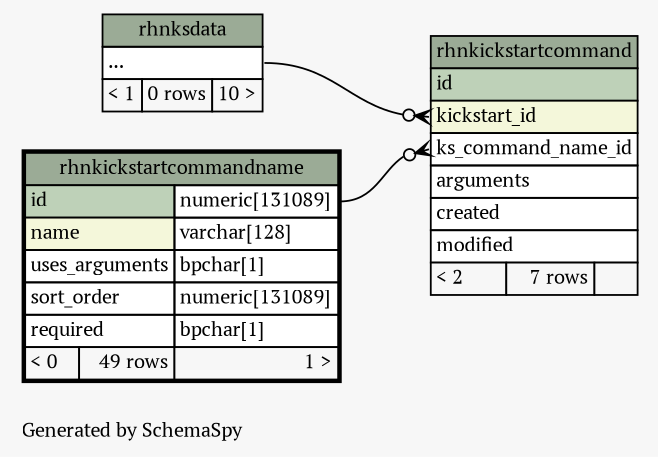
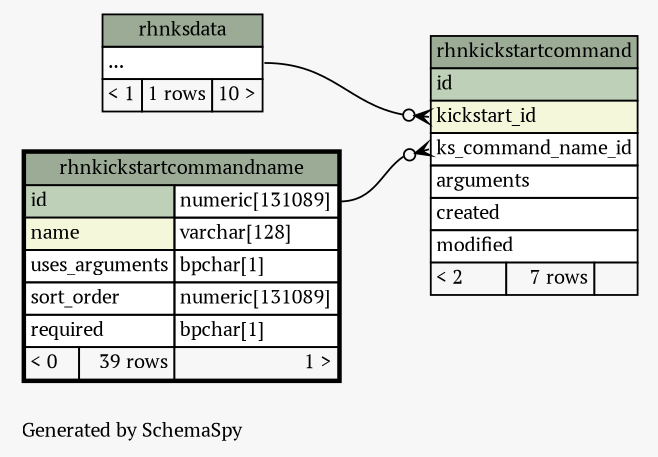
node "rhnksdata": text "0 rows" -> "1 rows"
node "rhnkickstartcommandname": text "49 rows" -> "39 rows"
